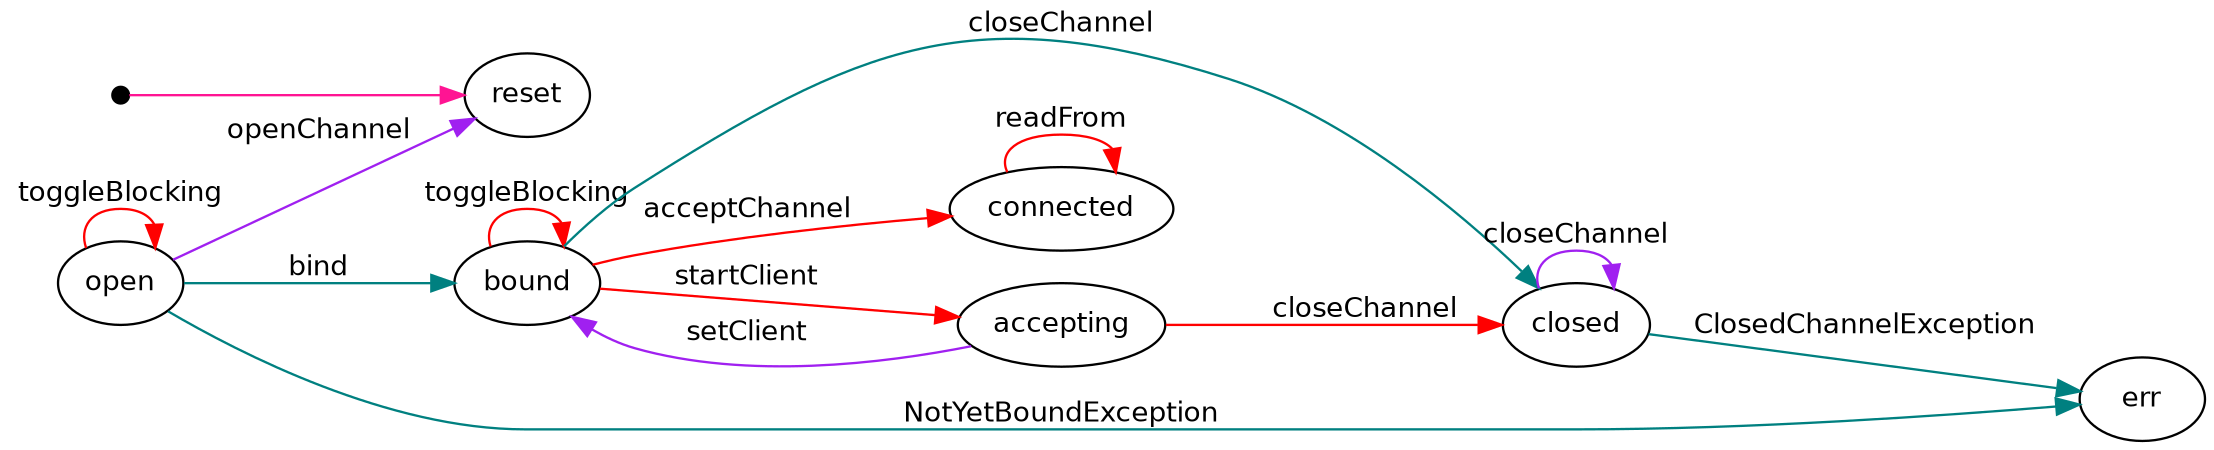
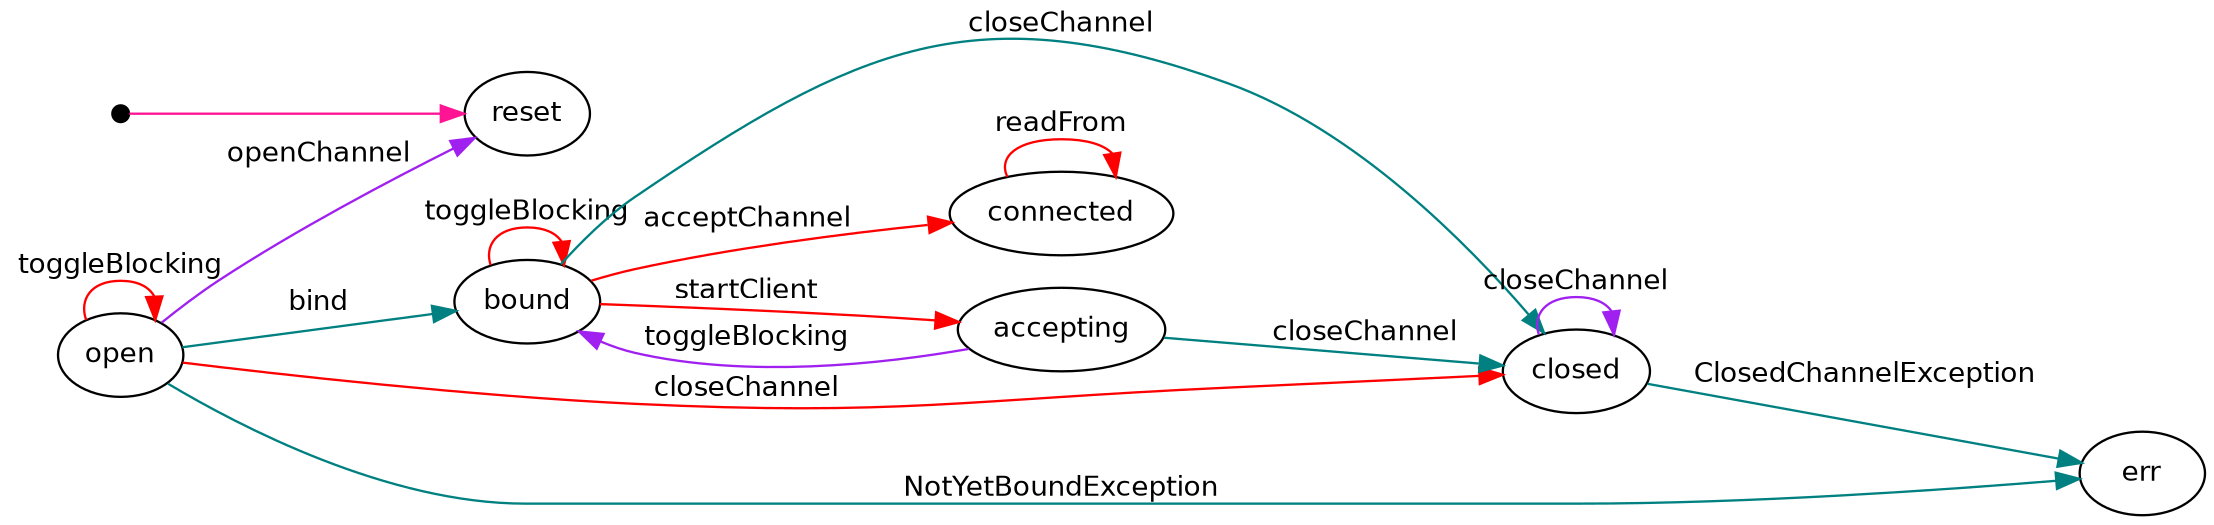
edge "accepting" -> "closed": color red -> teal
edge "accepting" -> "bound": label " setClient " -> " toggleBlocking "
edge "open" -> "closed": added, label "closeChannel"
